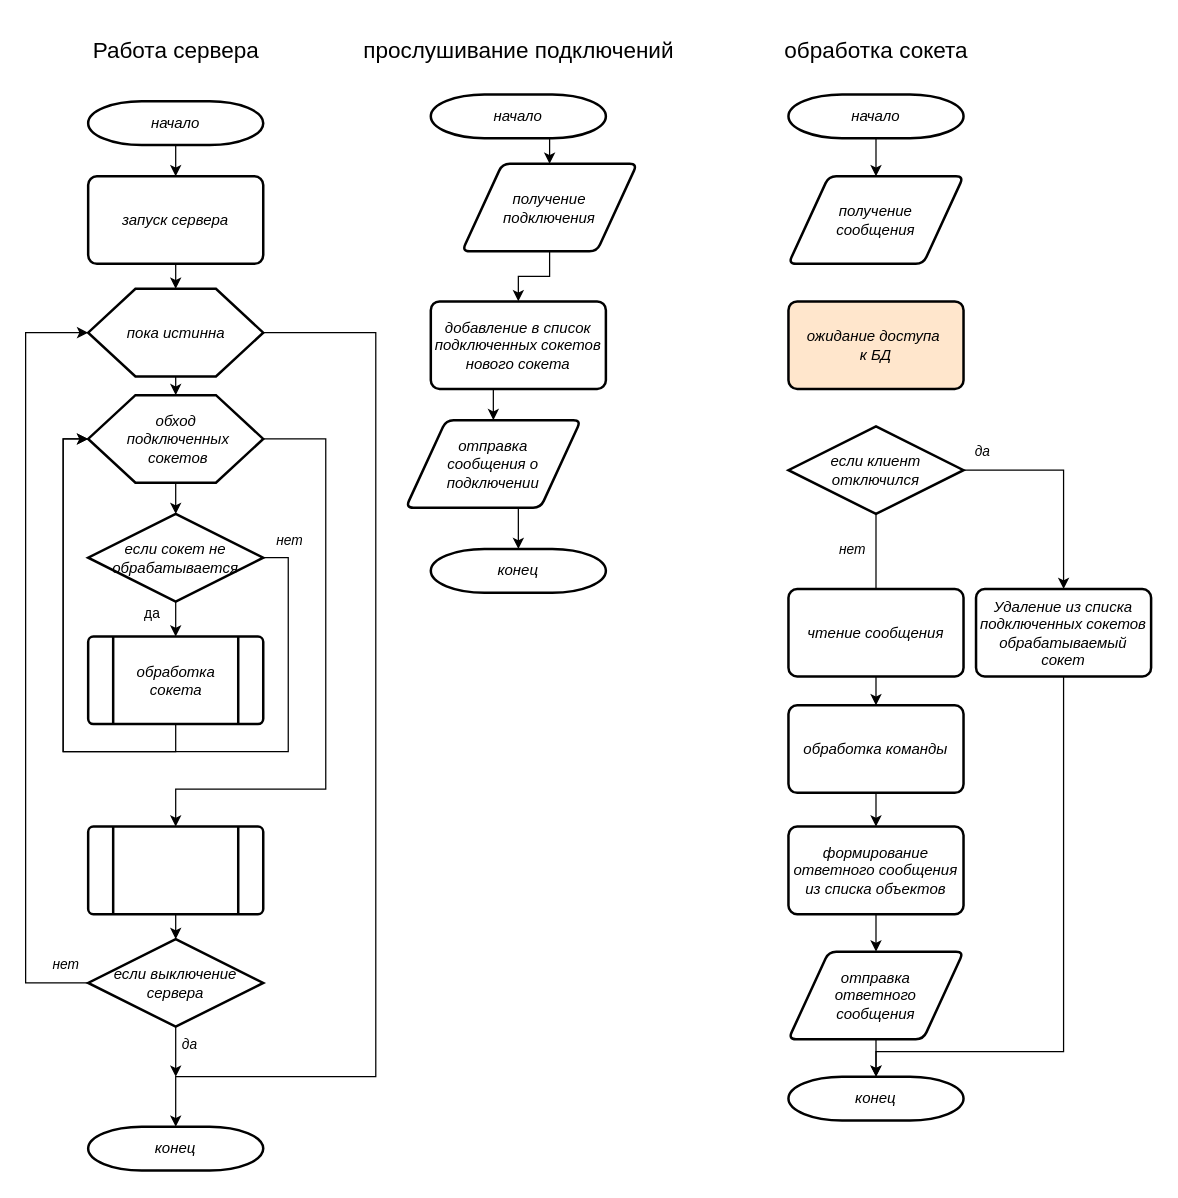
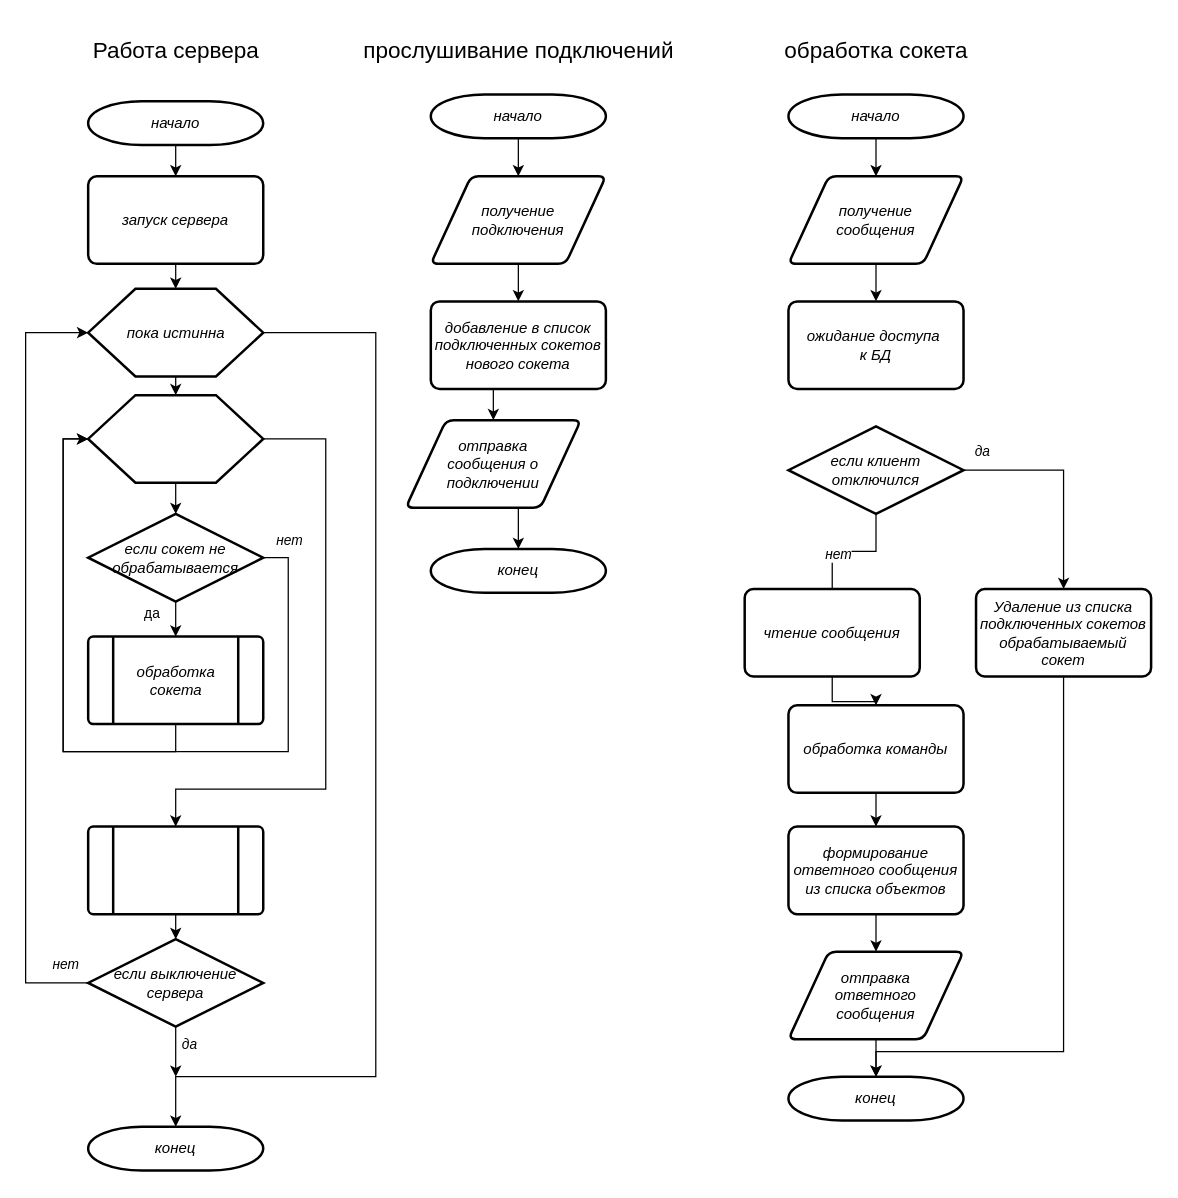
node "получение подключения": moved (549, 208) -> (518, 220)
edge "получение сообщения" -> "ожидание доступа к БД": added
node "ожидание доступа к БД": fillcolor #ffe6cc -> #ffffff
node "обход подключенных сокетов": removed
node "чтение сообщения": moved (876, 633) -> (832, 633)
